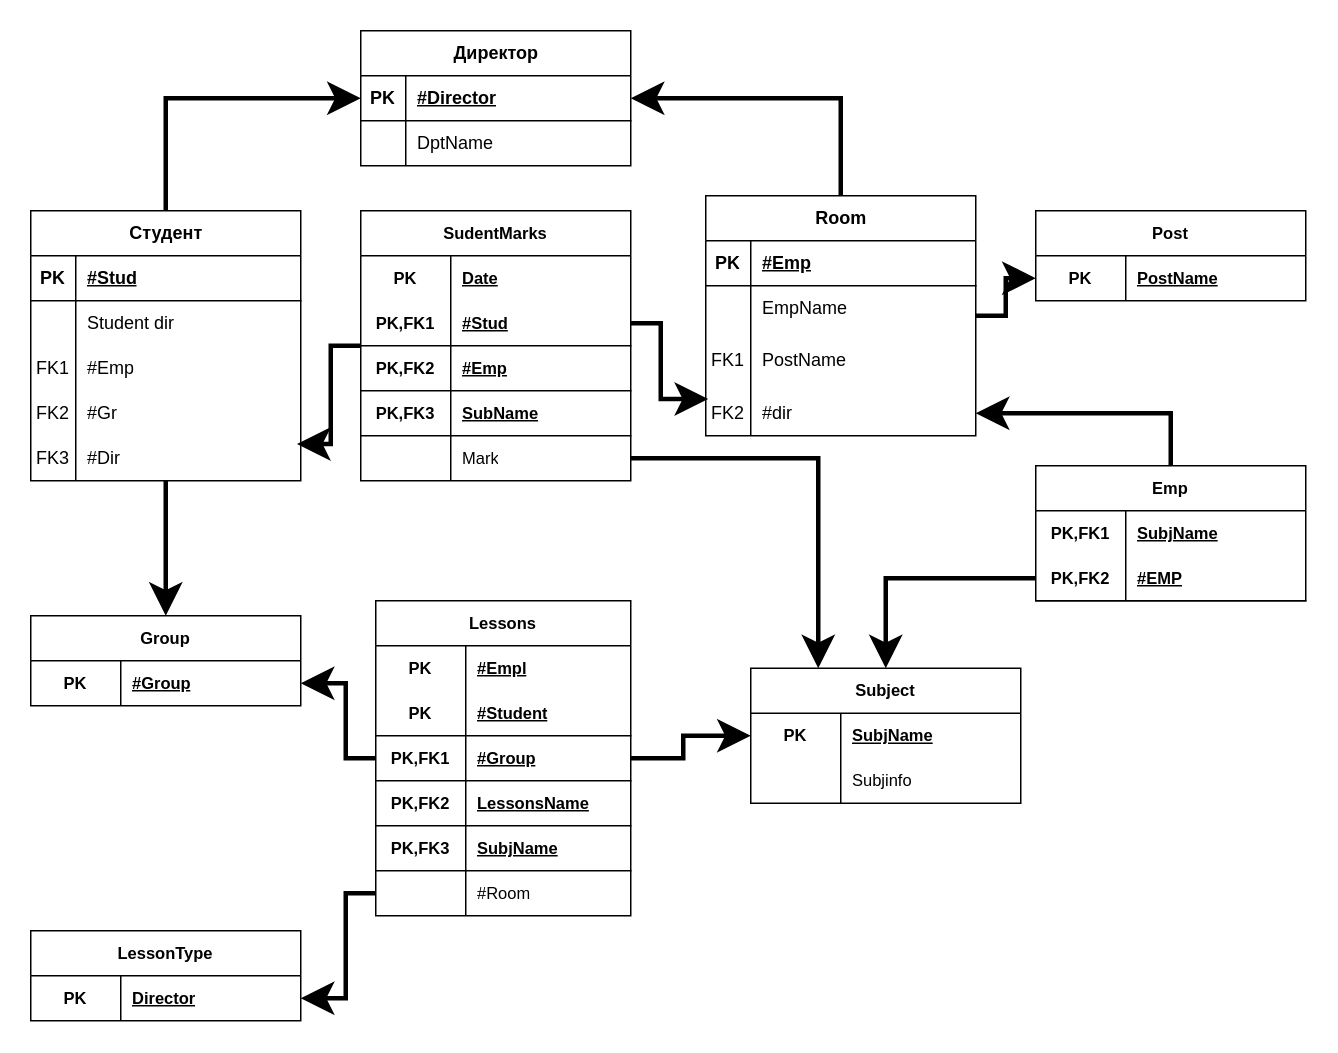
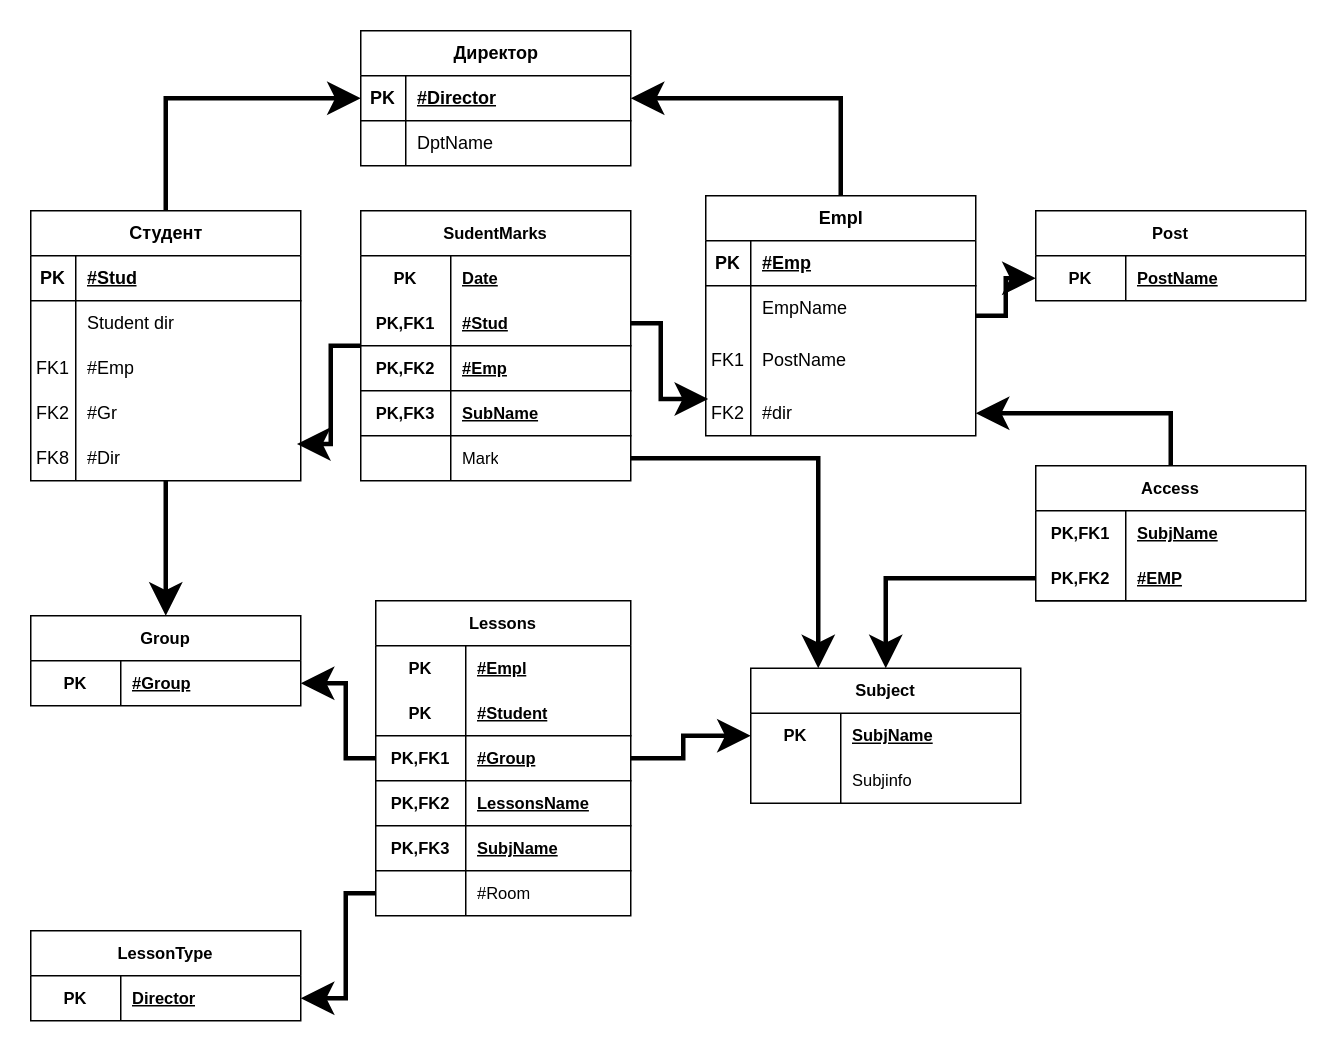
node "Room": label "Room" -> "Empl"
node "FK3": label "FK3" -> "FK8"
node "Emp": label "Emp" -> "Access"
